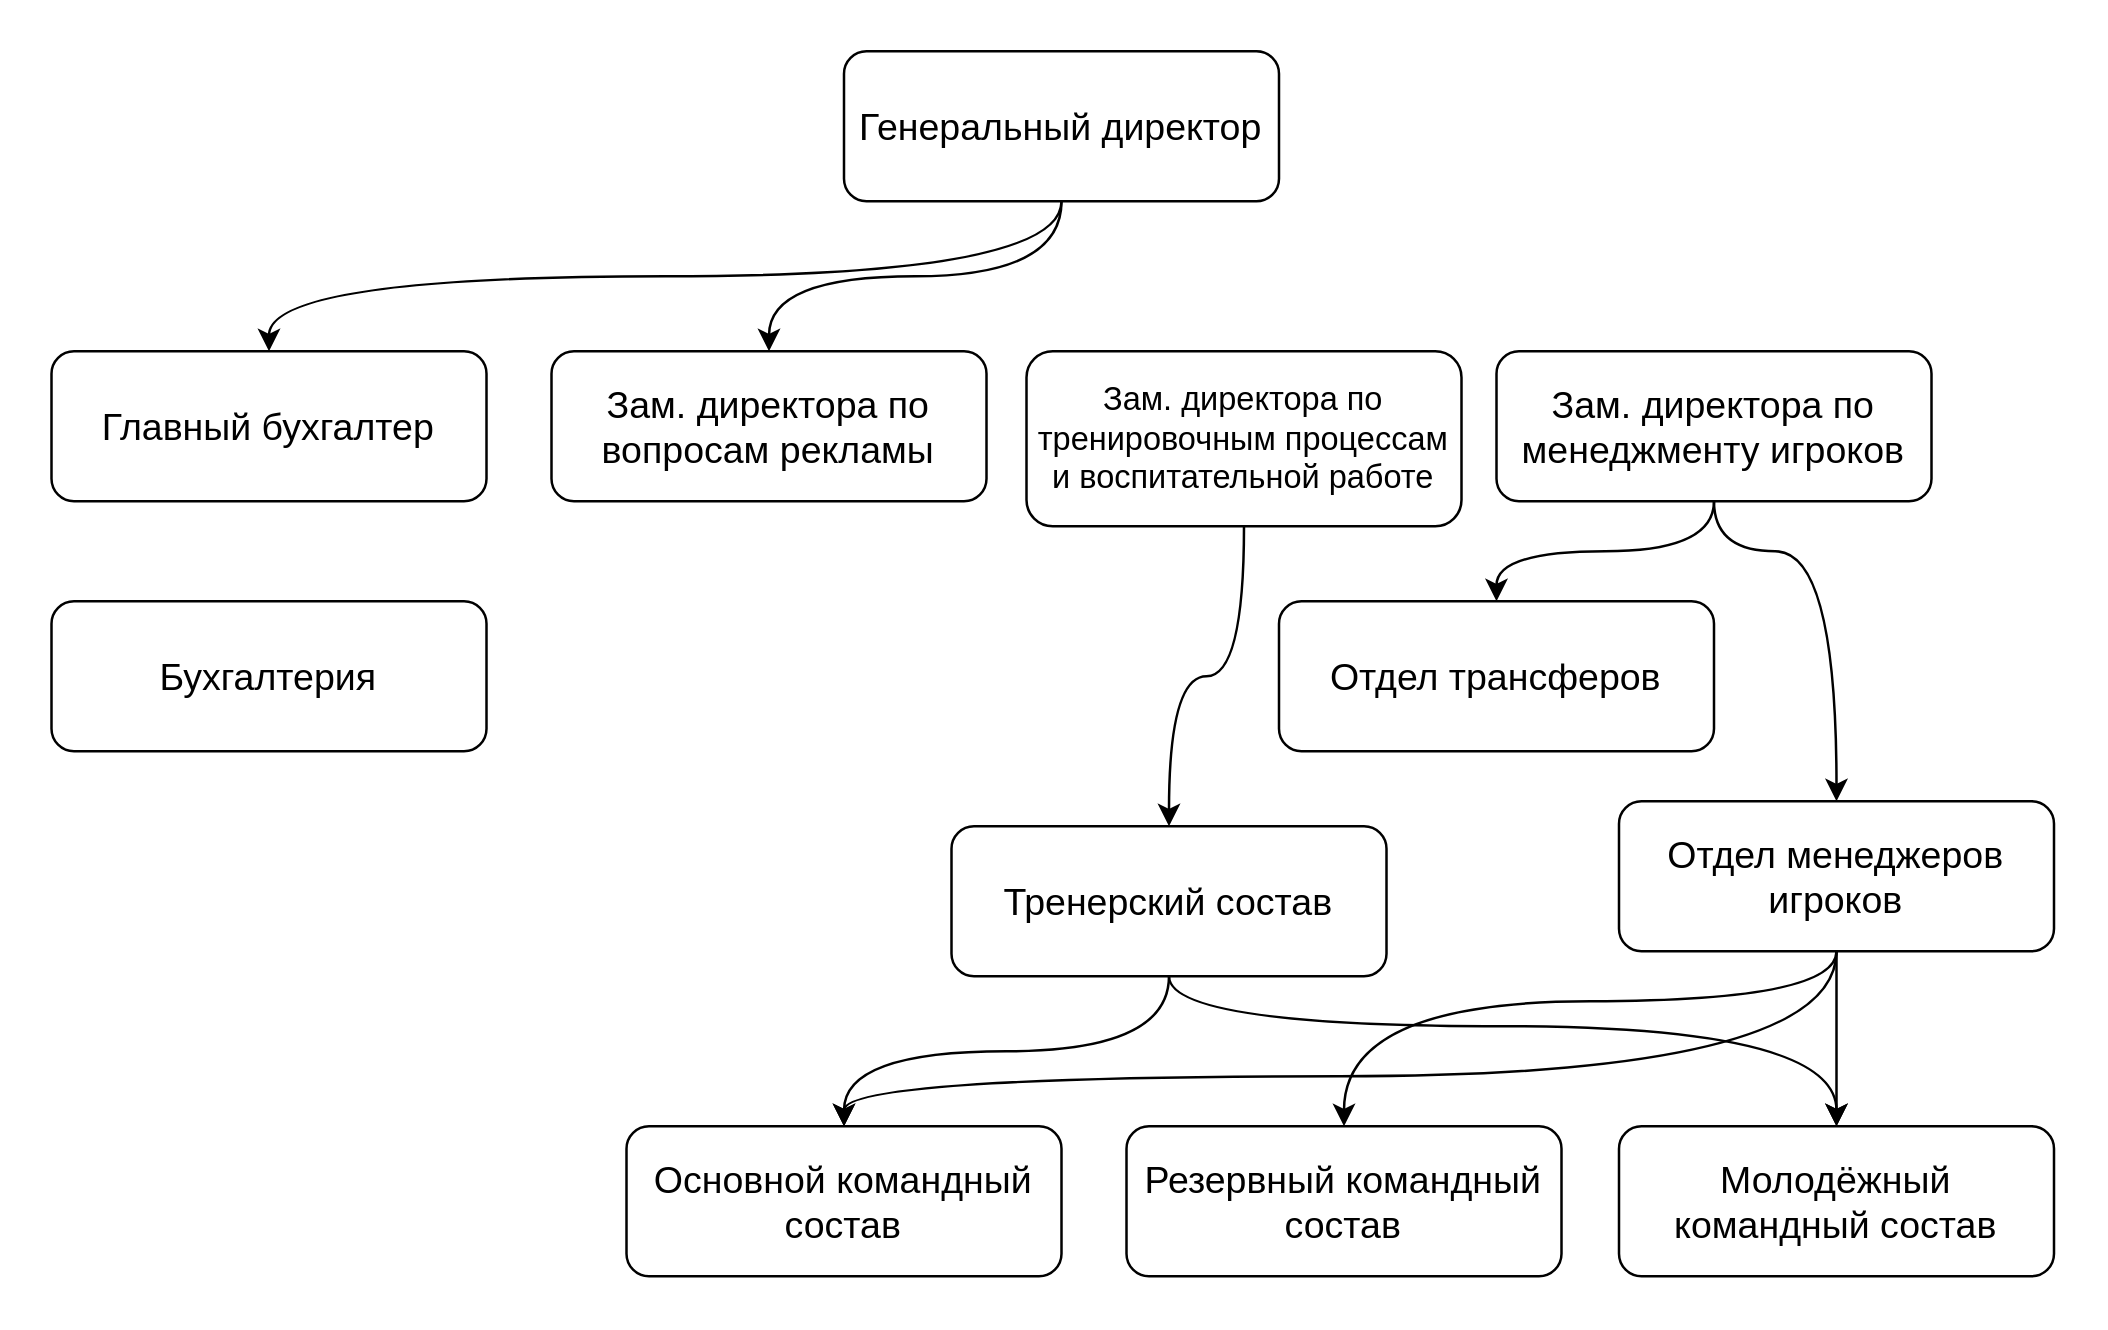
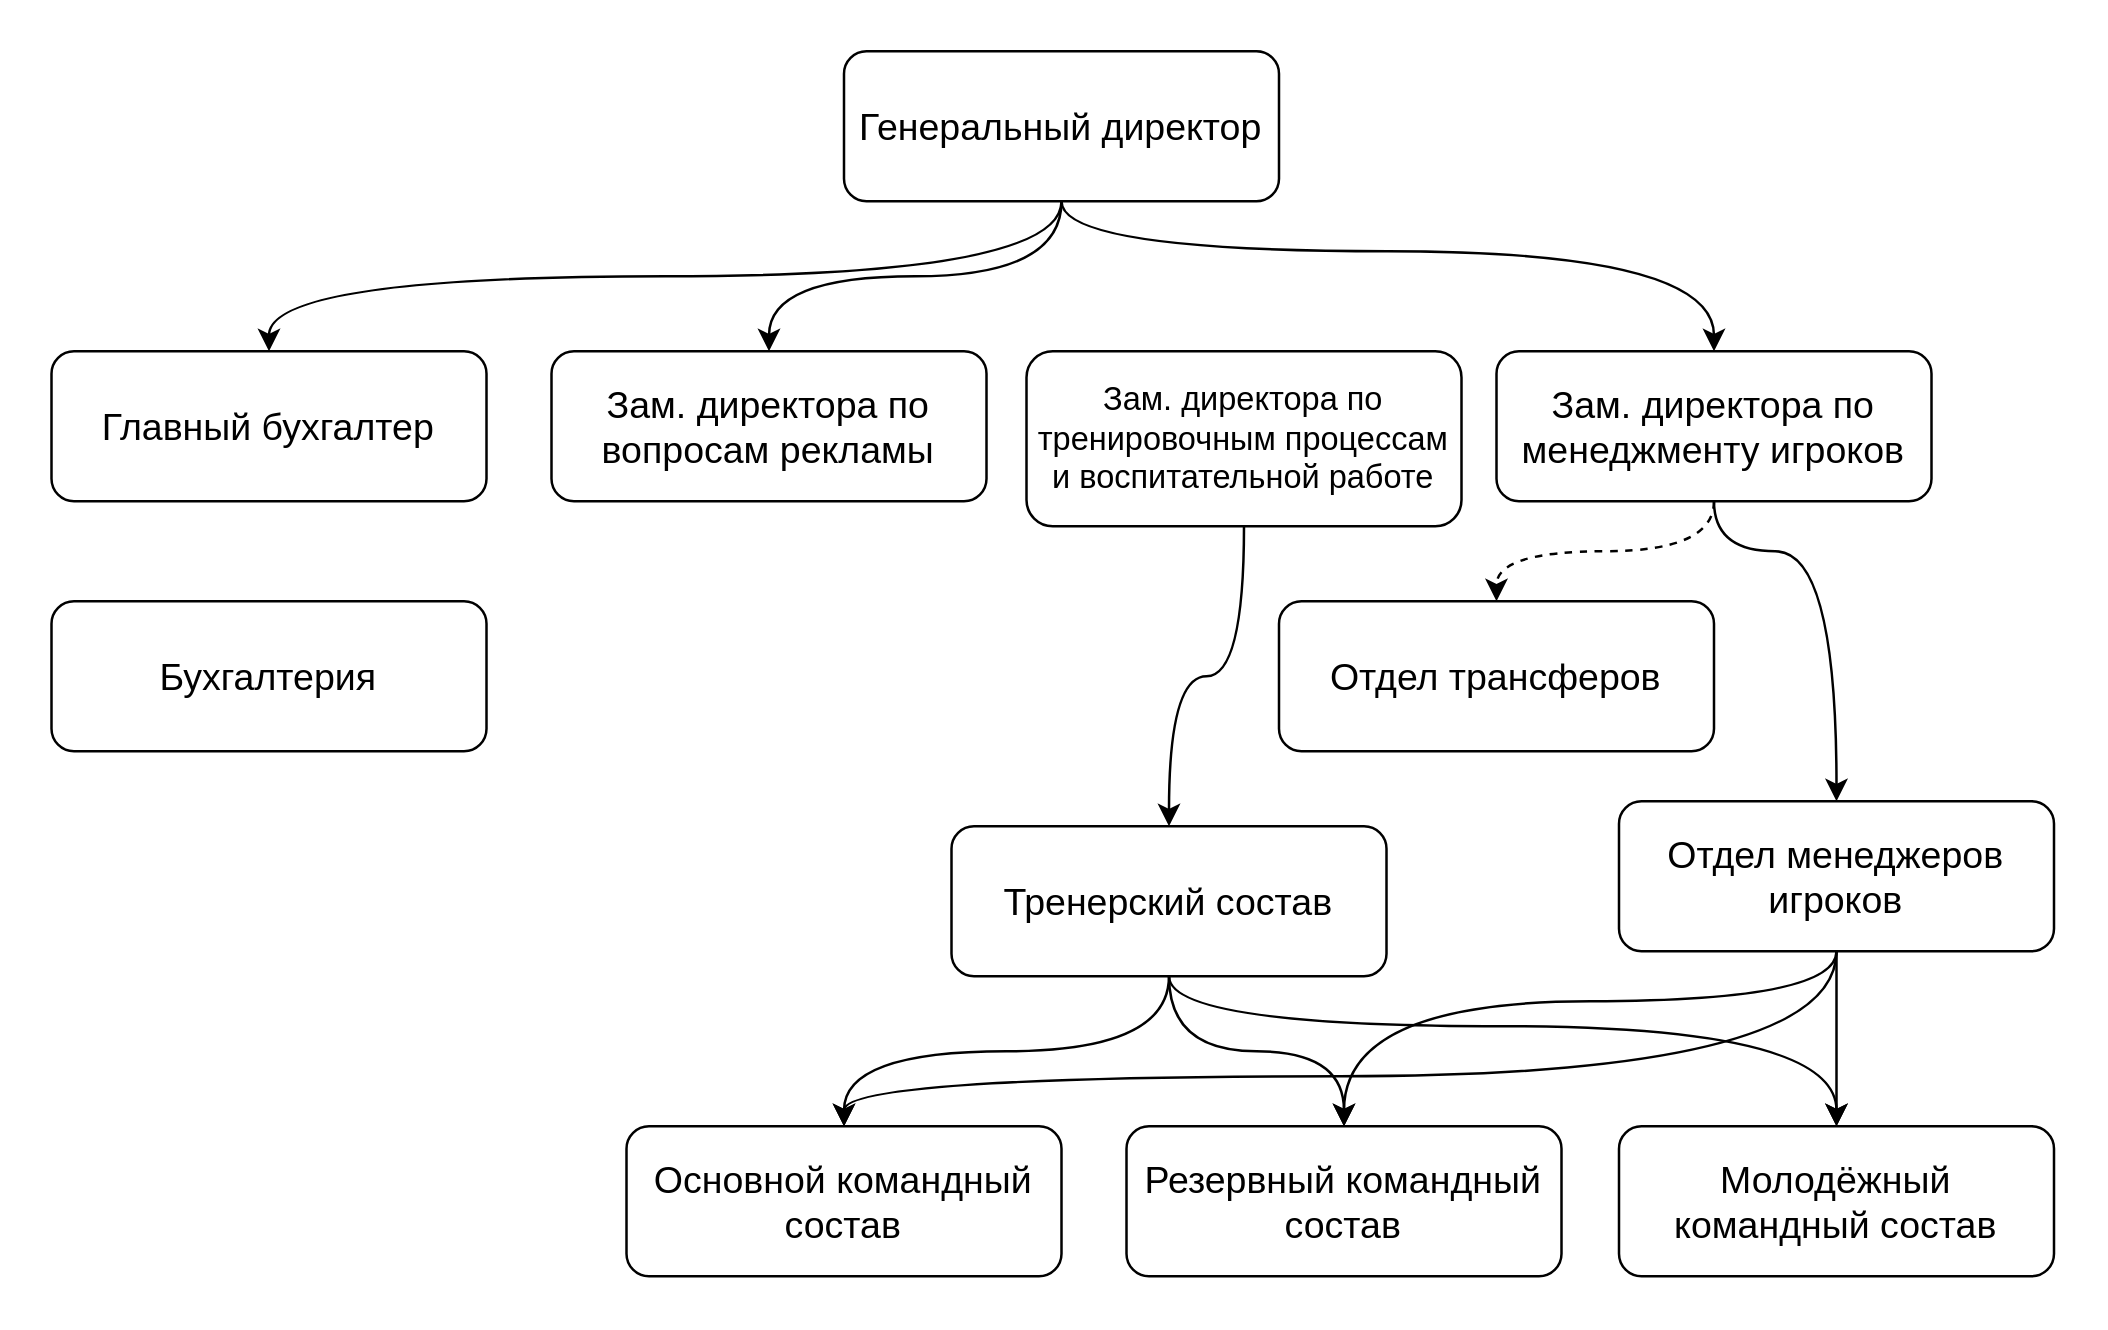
edge "Генеральный директор" -> "Зам. директора по менеджменту игроков": added
edge "Зам. директора по менеджменту игроков" -> "Отдел трансферов": style solid -> dashed
edge "Тренерский состав" -> "Резервный командный состав": added
